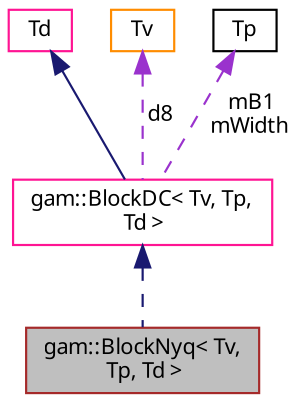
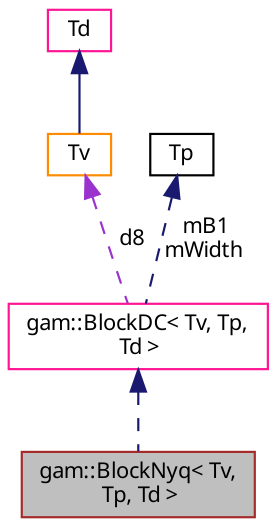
edge "gam::BlockDC< Tv, Tp, Td >" -> "Td": now "Tv" -> "Td"
edge "gam::BlockDC< Tv, Tp, Td >" -> "Tp": color darkorchid3 -> midnightblue
